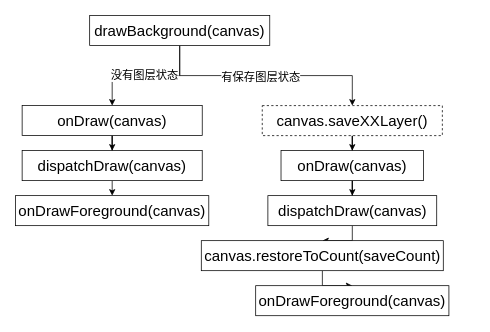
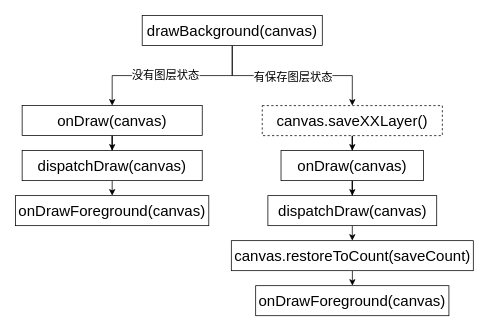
node "drawBackground(canvas)": moved (180, 30) -> (232, 30)
node "canvas.restoreToCount(saveCount)": moved (322, 255) -> (352, 255)
